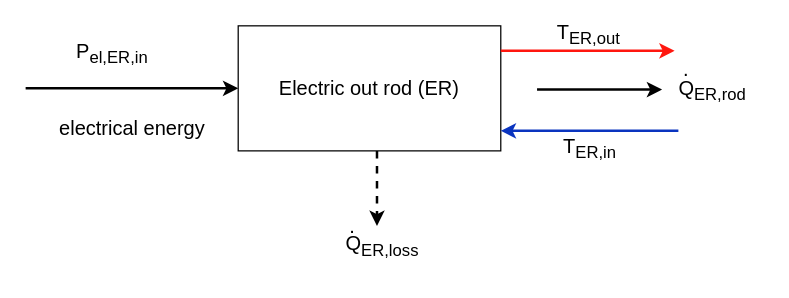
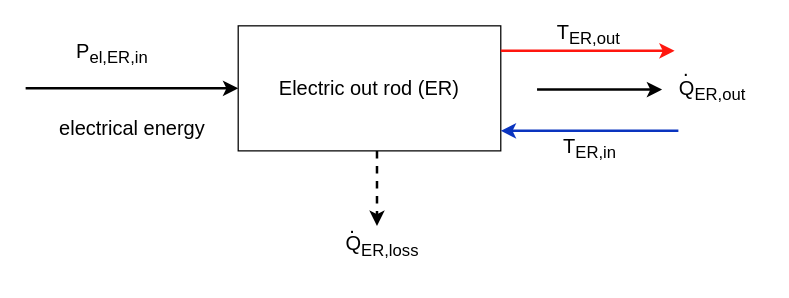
node "QER,rod": label "QER,rod" -> "QER,out"
